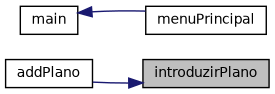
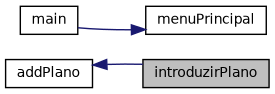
edge "menuPrincipal" -> "main": reversed
edge "addPlano" -> "introduzirPlano": reversed
